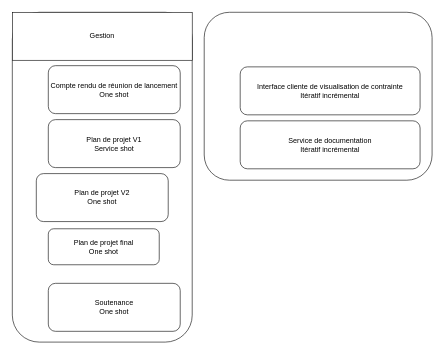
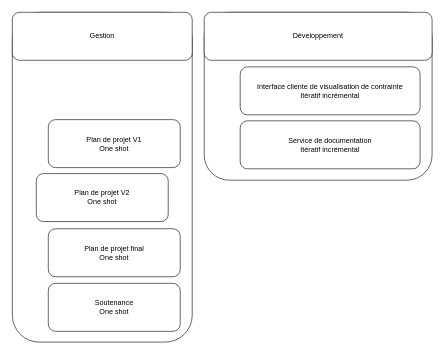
node "Gestion": shape rectangle -> rounded rectangle
node "Développement": added
node "Compte rendu de réunion de lancement One shot": removed
node "Plan de projet V1 Service shot": label "Plan de projet V1 Service shot" -> "Plan de projet V1 One shot"
node "Plan de projet final One shot": size 111x36 -> 132x48
